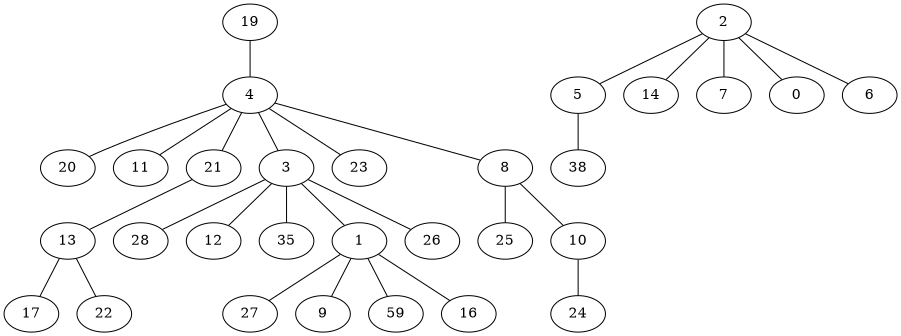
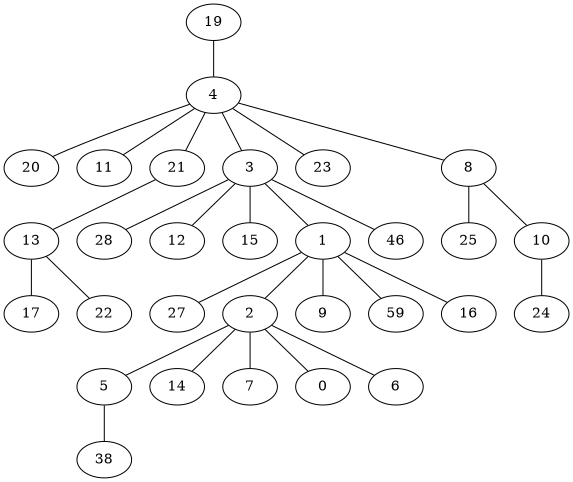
node "35": label "35" -> "15"
node "26": label "26" -> "46"
edge "1" -- "2": added
